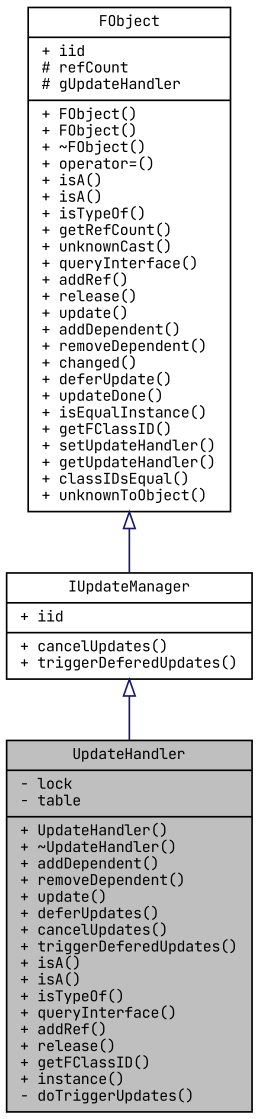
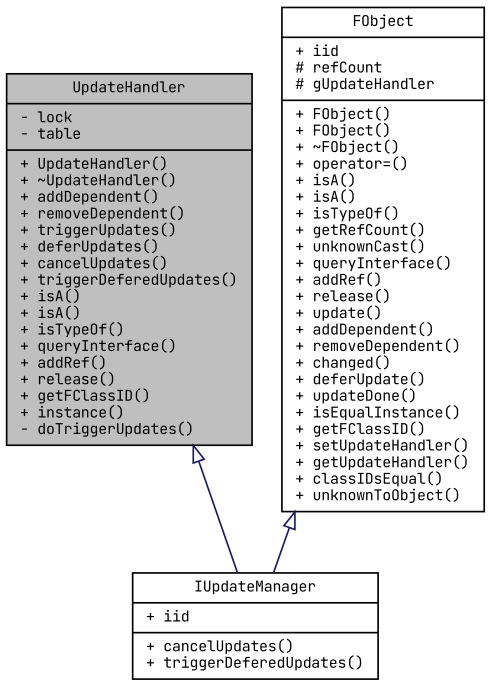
edge "UpdateHandler" -> "IUpdateManager": reversed
node "UpdateHandler": text "+ update()" -> "+ triggerUpdates()"
